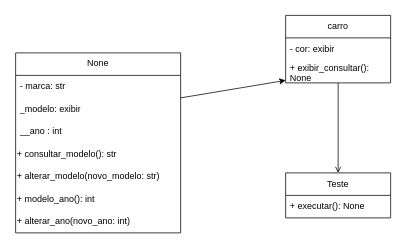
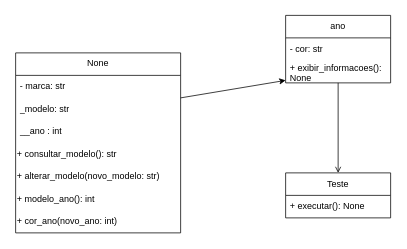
node "carro": label "carro" -> "ano"
node "- cor: exibir": label "- cor: exibir" -> "- cor: str"
node "+ exibir_consultar(): None": label "+ exibir_consultar(): None" -> "+ exibir_informacoes(): None"
node "_modelo: exibir": label "_modelo: exibir" -> "_modelo: str"
node "+ alterar_ano(novo_ano: int)": label "+ alterar_ano(novo_ano: int)" -> "+ cor_ano(novo_ano: int)"
